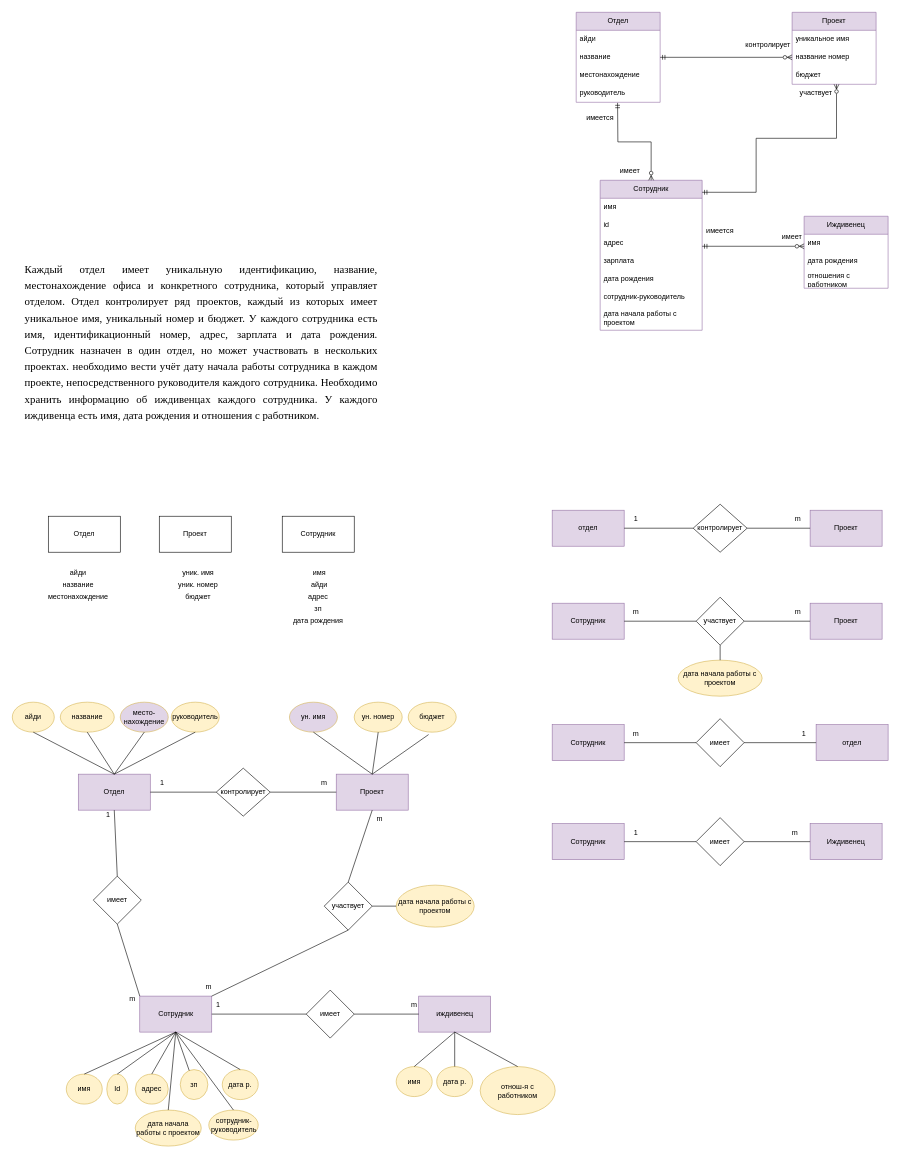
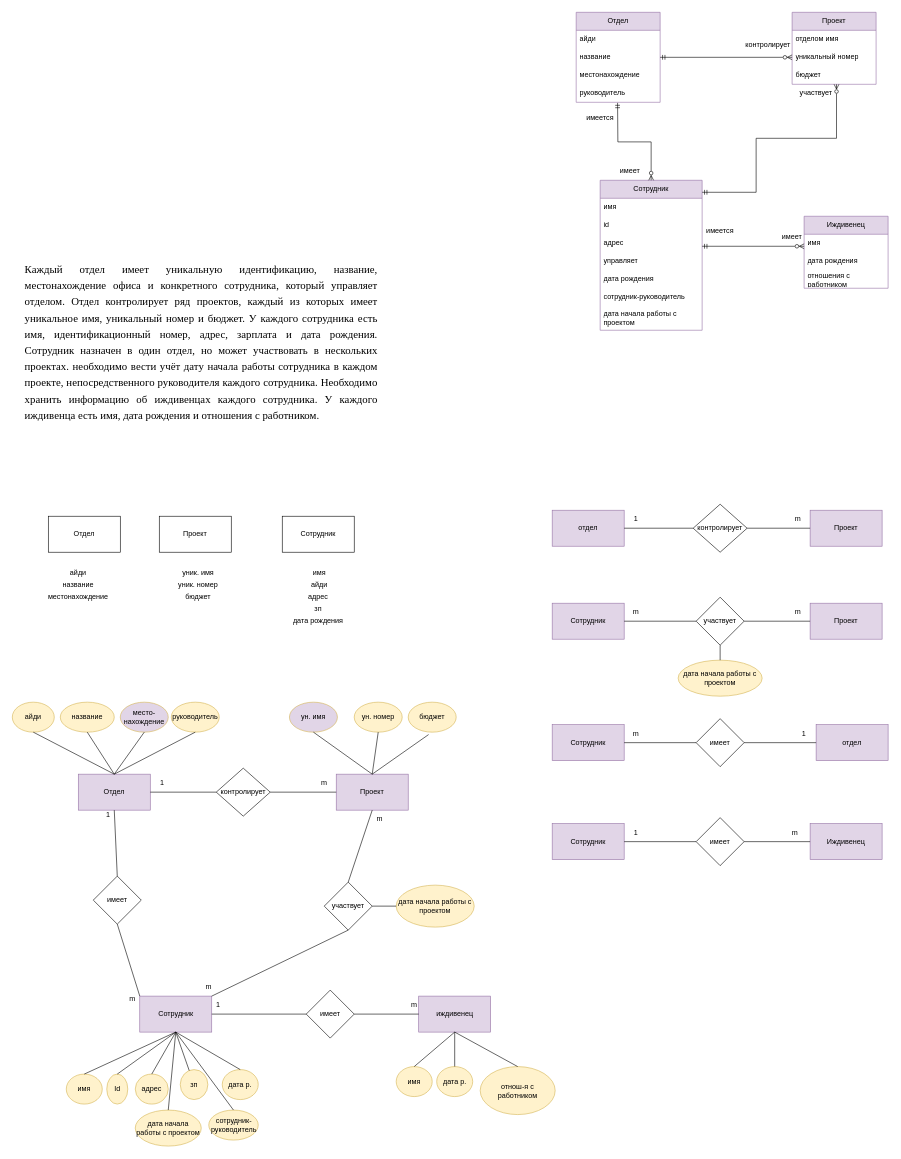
node "уникальное имя": label "уникальное имя" -> "отделом имя"
node "название номер": label "название номер" -> "уникальный номер"
node "зарплата": label "зарплата" -> "управляет"
